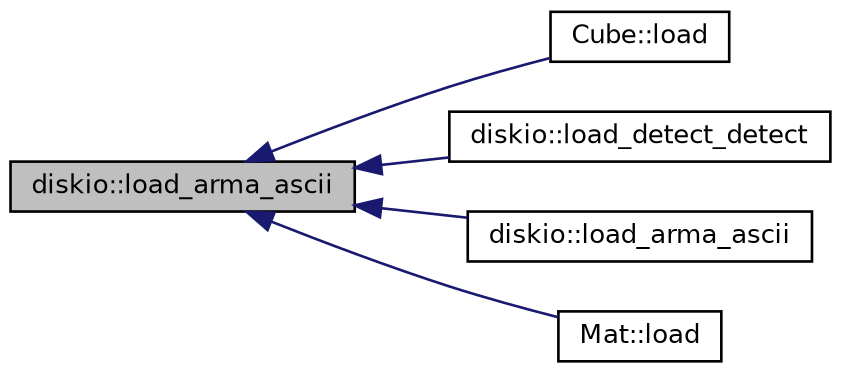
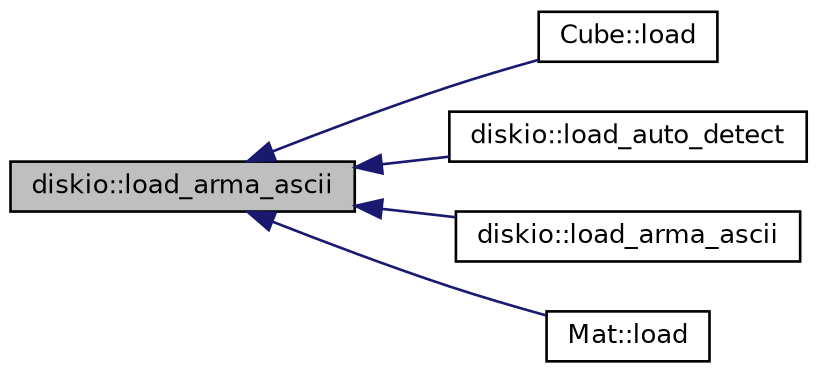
node "diskio::load_detect_detect": label "diskio::load_detect_detect" -> "diskio::load_auto_detect"
